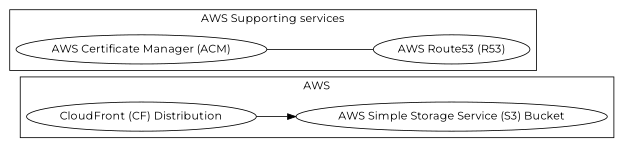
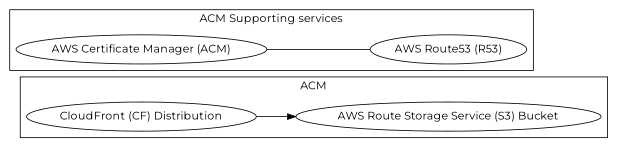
cluster "AWS Supporting services": label "AWS Supporting services" -> "ACM Supporting services"
cluster "AWS": label "AWS" -> "ACM"
node "AWS Simple Storage Service (S3) Bucket": label "AWS Simple Storage Service (S3) Bucket" -> "AWS Route Storage Service (S3) Bucket"
